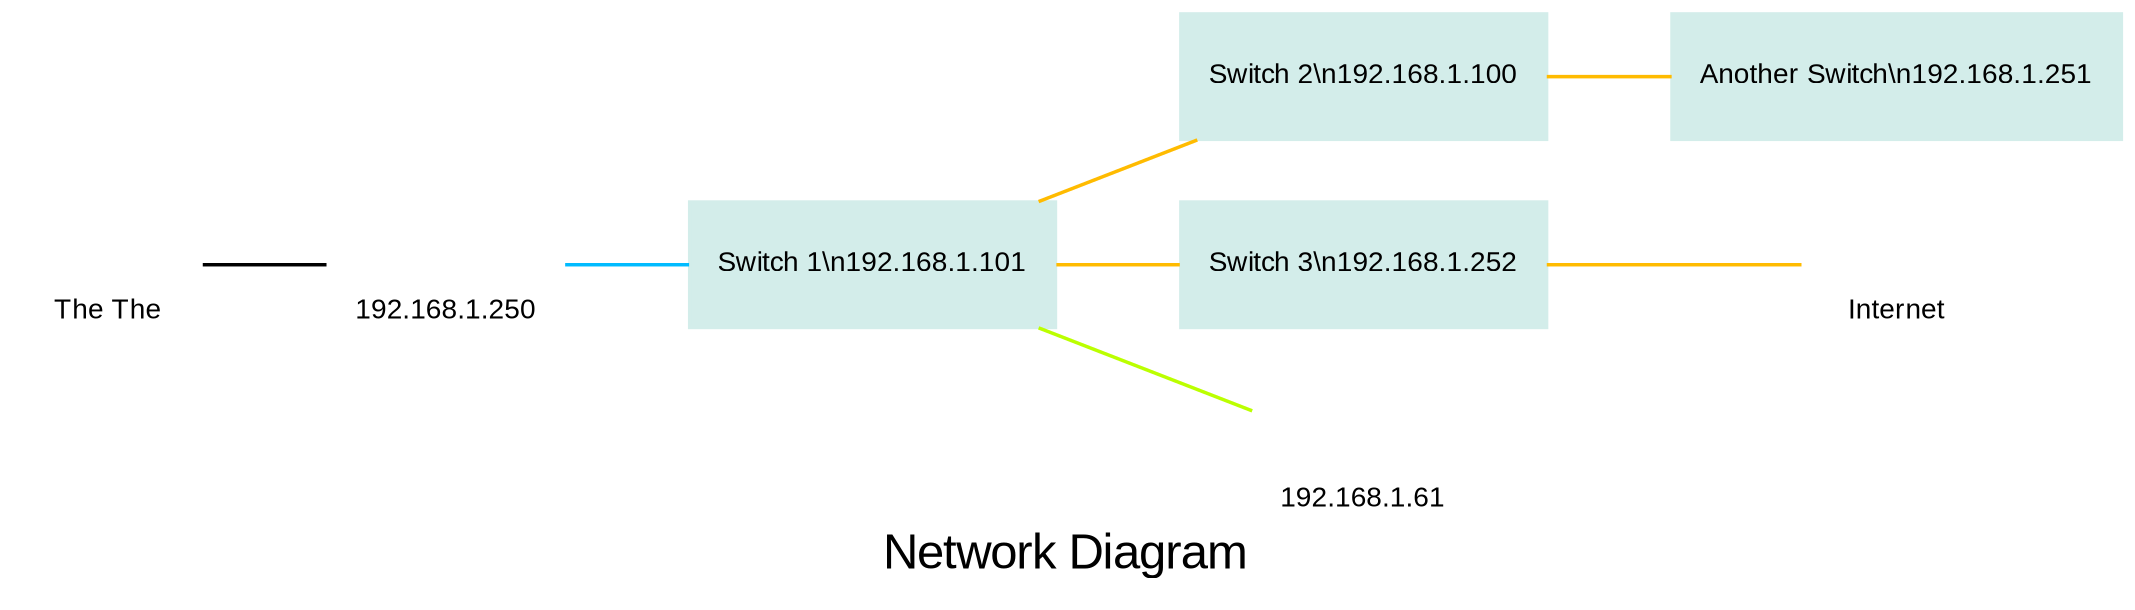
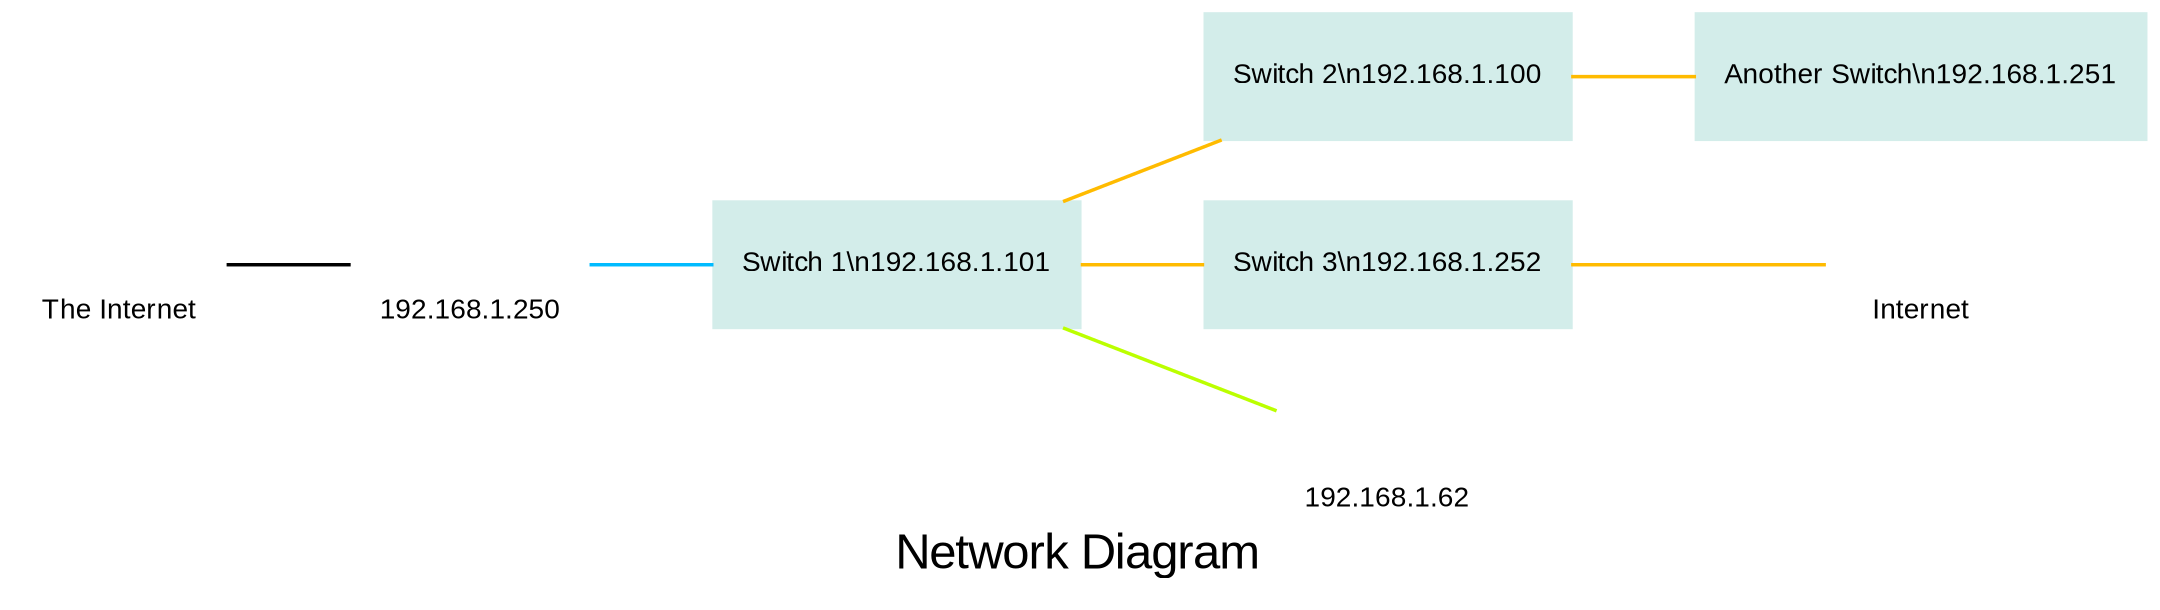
node "The The": label "The The" -> "The Internet"
node "192.168.1.61": label "192.168.1.61" -> "192.168.1.62"
